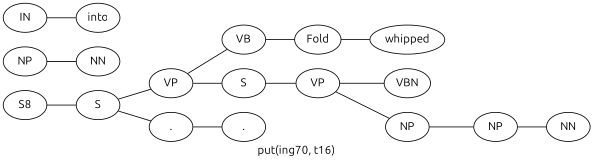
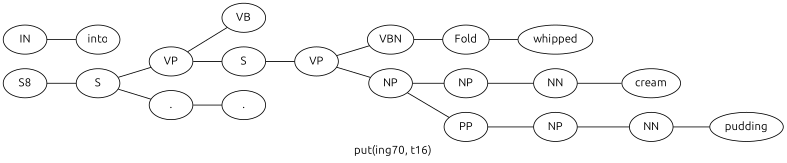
edge "VB" -- "Fold": now "VBN" -- "Fold"
node "cream": added
node "PP": added
node "pudding": added
